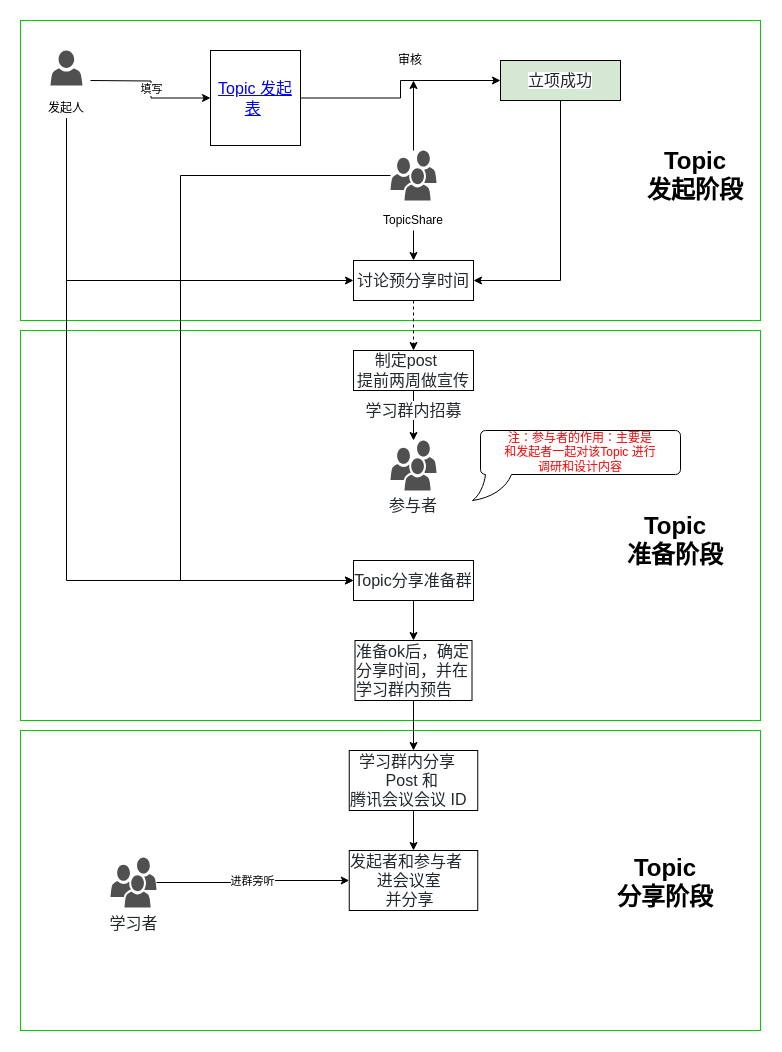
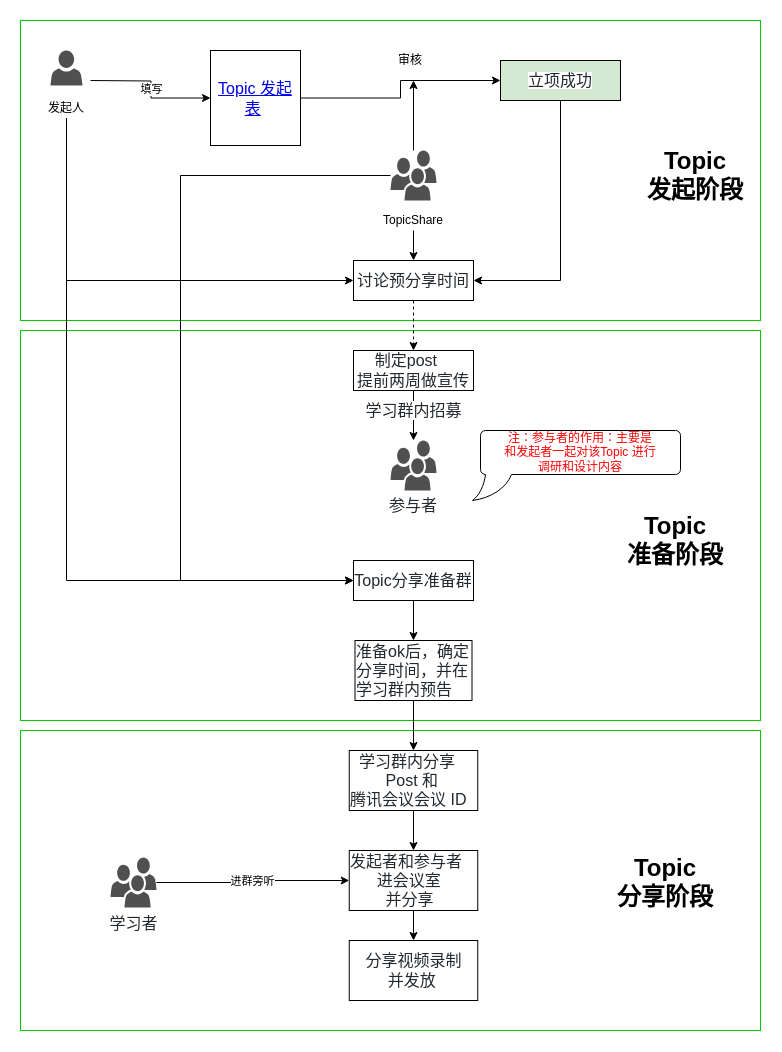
edge "发起者和参与者 进会议室 并分享" -> "分享视频录制 并发放": added
node "分享视频录制 并发放": added
